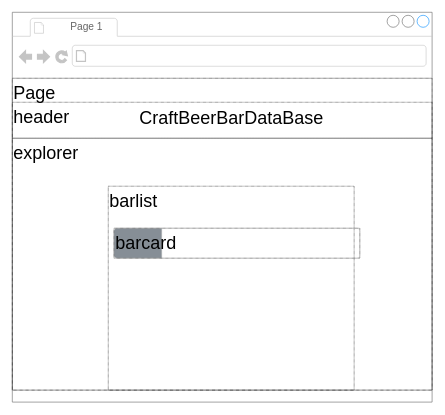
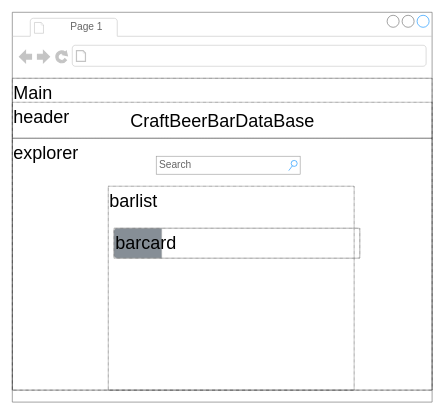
node "Page": label "Page" -> "Main"
node "CraftBeerBarDataBase": moved (231, 117) -> (222, 120)
node "Search": added
